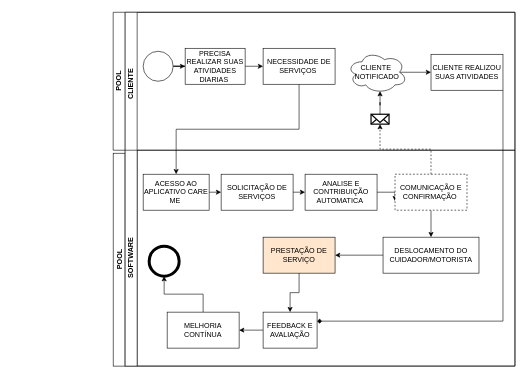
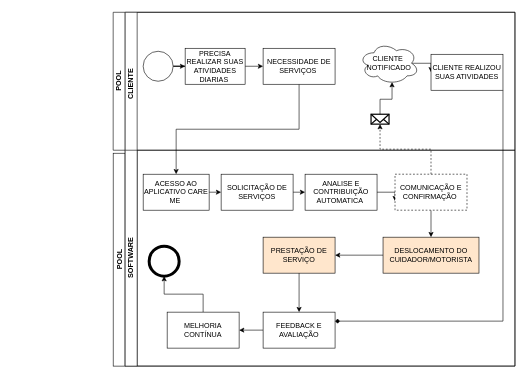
node "CLIENTE NOTIFICADO": moved (377, 72) -> (389, 63)
node "DESLOCAMENTO DO CUIDADOR/MOTORISTA": fillcolor #ffffff -> #ffe6cc
node "FEEDBACK E AVALIAÇÃO": size 54x36 -> 72x36
